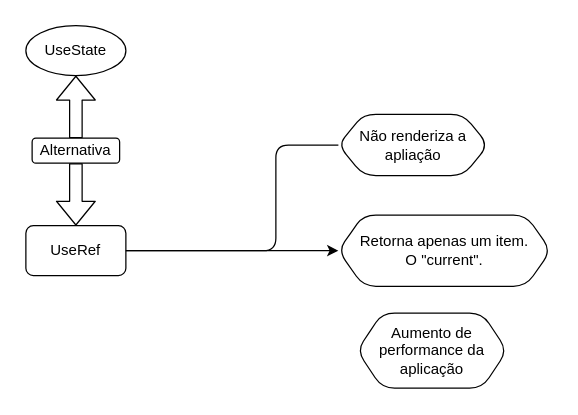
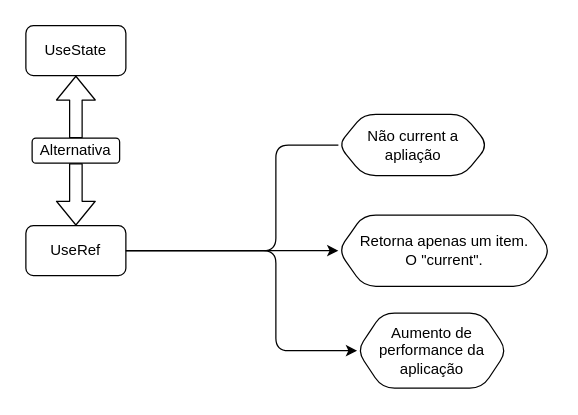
node "UseState": shape ellipse -> rounded rectangle
node "Não renderiza a apliação": label "Não renderiza a apliação" -> "Não current a apliação"
edge "UseRef" -> "Aumento de performance da aplicação": added
